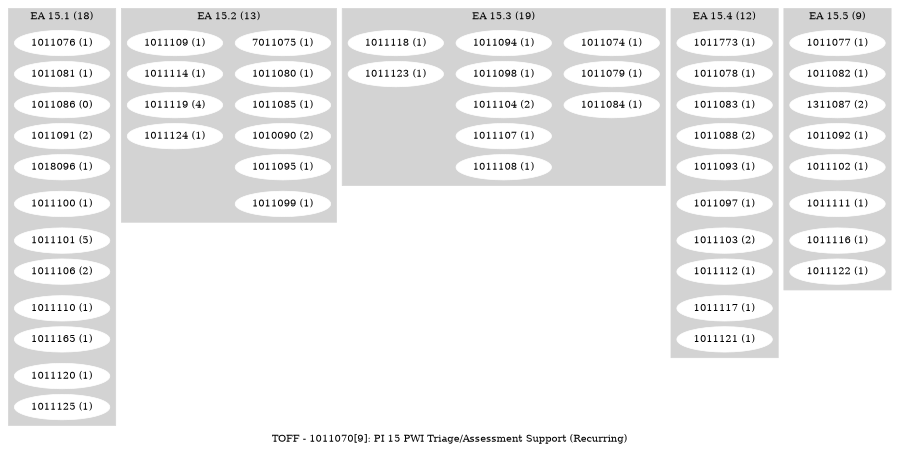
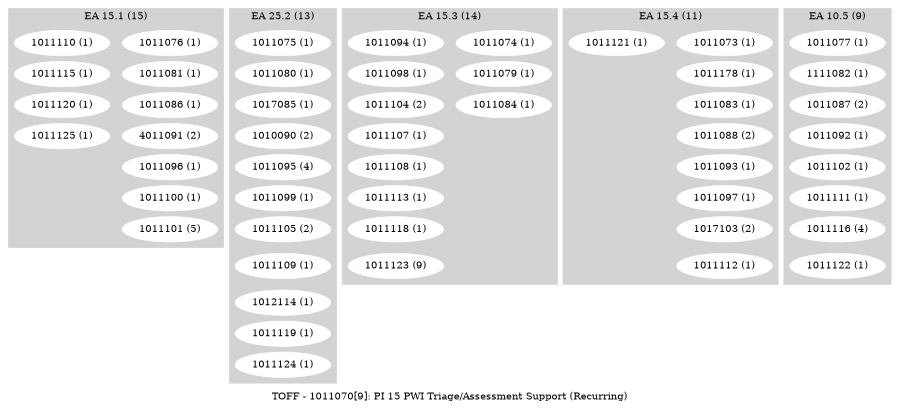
cluster "EA 15.1 (18)": label "EA 15.1 (18)" -> "EA 15.1 (15)"
cluster "EA 15.2 (13)": label "EA 15.2 (13)" -> "EA 25.2 (13)"
cluster "EA 15.3 (19)": label "EA 15.3 (19)" -> "EA 15.3 (14)"
cluster "EA 15.4 (12)": label "EA 15.4 (12)" -> "EA 15.4 (11)"
cluster "EA 15.5 (9)": label "EA 15.5 (9)" -> "EA 10.5 (9)"
node "7011075 (1)": label "7011075 (1)" -> "1011075 (1)"
node "1011773 (1)": label "1011773 (1)" -> "1011073 (1)"
node "1011114 (1)": label "1011114 (1)" -> "1012114 (1)"
node "1011123 (1)": label "1011123 (1)" -> "1011123 (9)"
node "1011078 (1)": label "1011078 (1)" -> "1011178 (1)"
node "1011082 (1)": label "1011082 (1)" -> "1111082 (1)"
node "1011086 (0)": label "1011086 (0)" -> "1011086 (1)"
node "1011119 (4)": label "1011119 (4)" -> "1011119 (1)"
node "1011085 (1)": label "1011085 (1)" -> "1017085 (1)"
node "1311087 (2)": label "1311087 (2)" -> "1011087 (2)"
node "1011091 (2)": label "1011091 (2)" -> "4011091 (2)"
node "1018096 (1)": label "1018096 (1)" -> "1011096 (1)"
node "1011095 (1)": label "1011095 (1)" -> "1011095 (4)"
node "1011113 (1)": added
node "1011105 (2)": added
node "1011103 (2)": label "1011103 (2)" -> "1017103 (2)"
node "1011116 (1)": label "1011116 (1)" -> "1011116 (4)"
node "1011106 (2)": removed
node "1011117 (1)": removed
node "1011165 (1)": label "1011165 (1)" -> "1011115 (1)"
